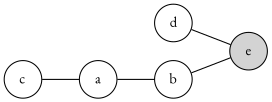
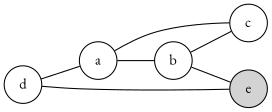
edge "c" -- "b": added
edge "a" -- "d": added
